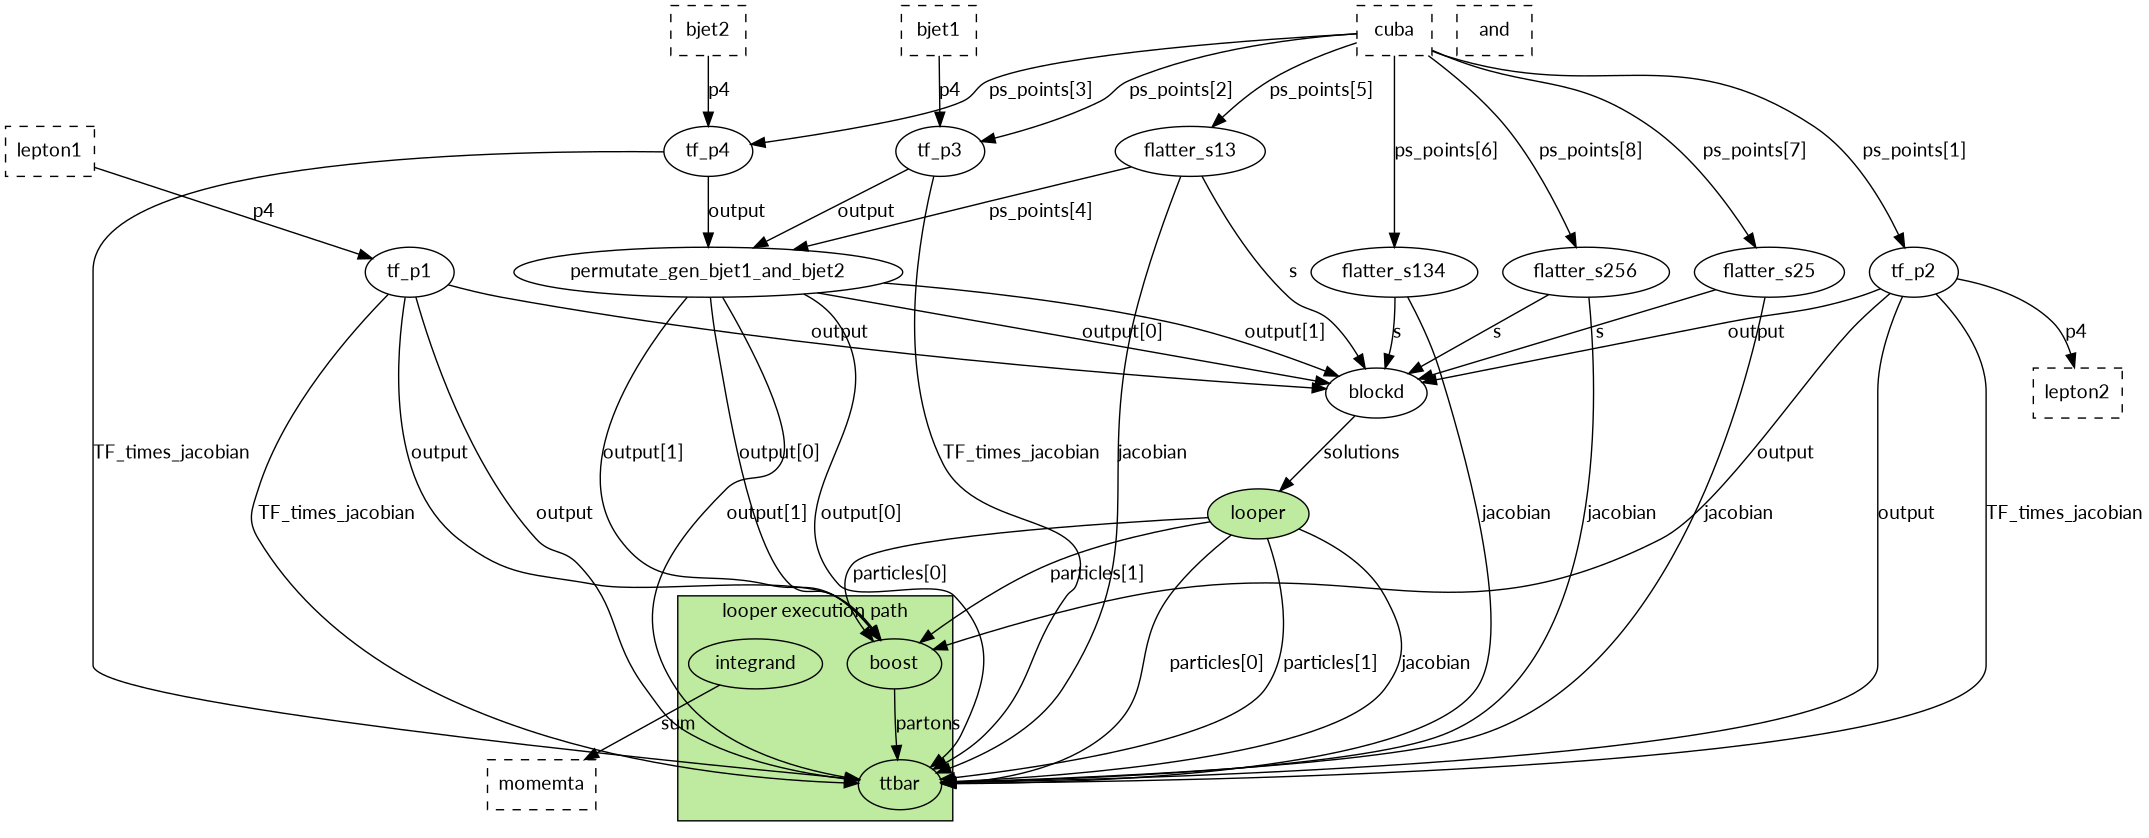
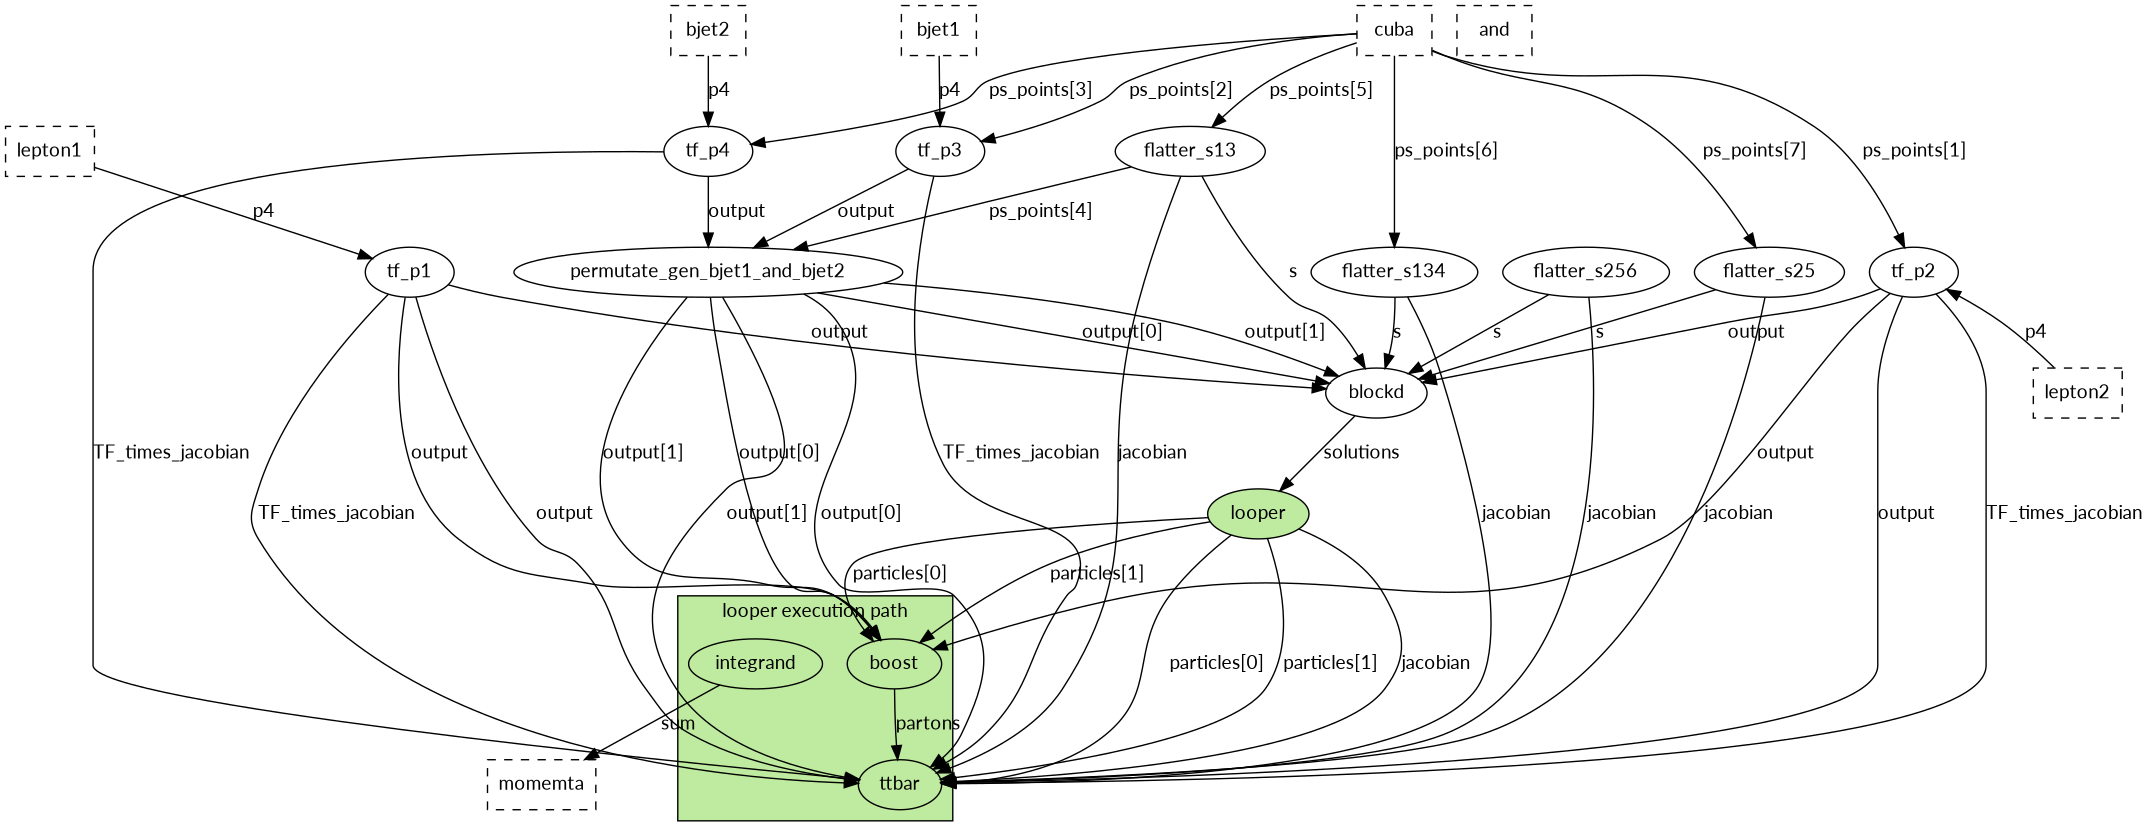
edge "cuba" -> "flatter_s256": removed, label "ps_points[8]"
edge "tf_p2" -> "lepton2": reversed
